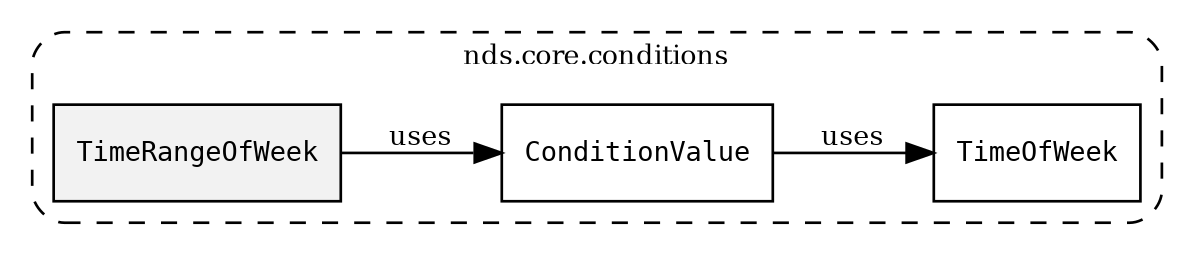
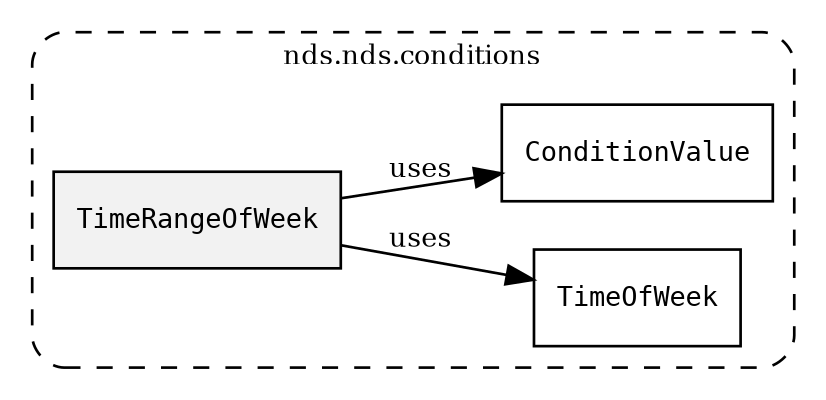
cluster "nds.core.conditions": label "nds.core.conditions" -> "nds.nds.conditions"
edge "ConditionValue" -> "TimeOfWeek": now "TimeRangeOfWeek" -> "TimeOfWeek"
